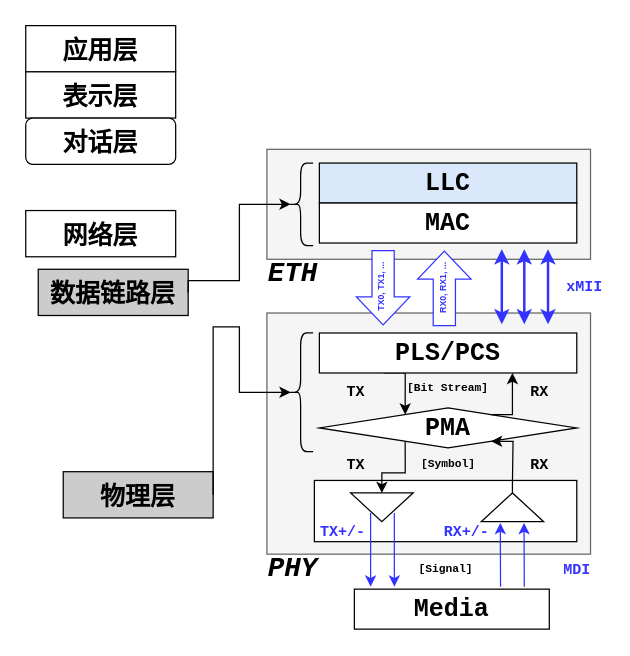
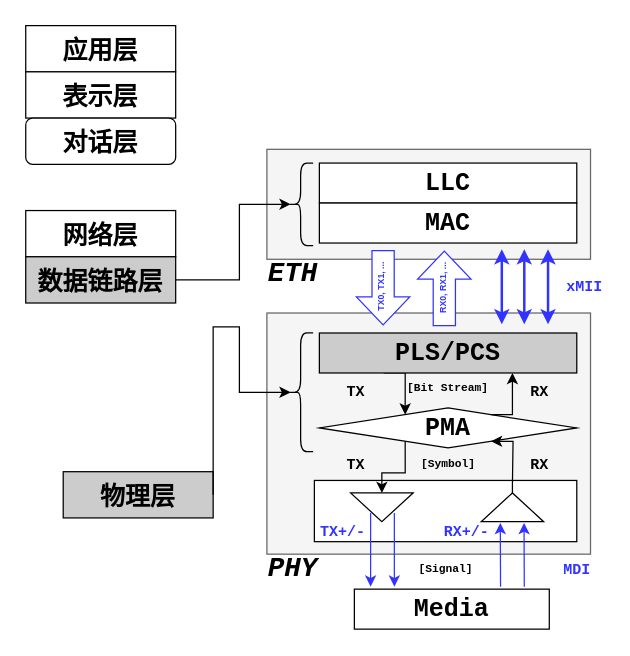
node "LLC": fillcolor #dae8fc -> #ffffff
node "数据链路层": moved (113, 293) -> (101, 280)
node "PLS/PCS": fillcolor #ffffff -> #cccccc
